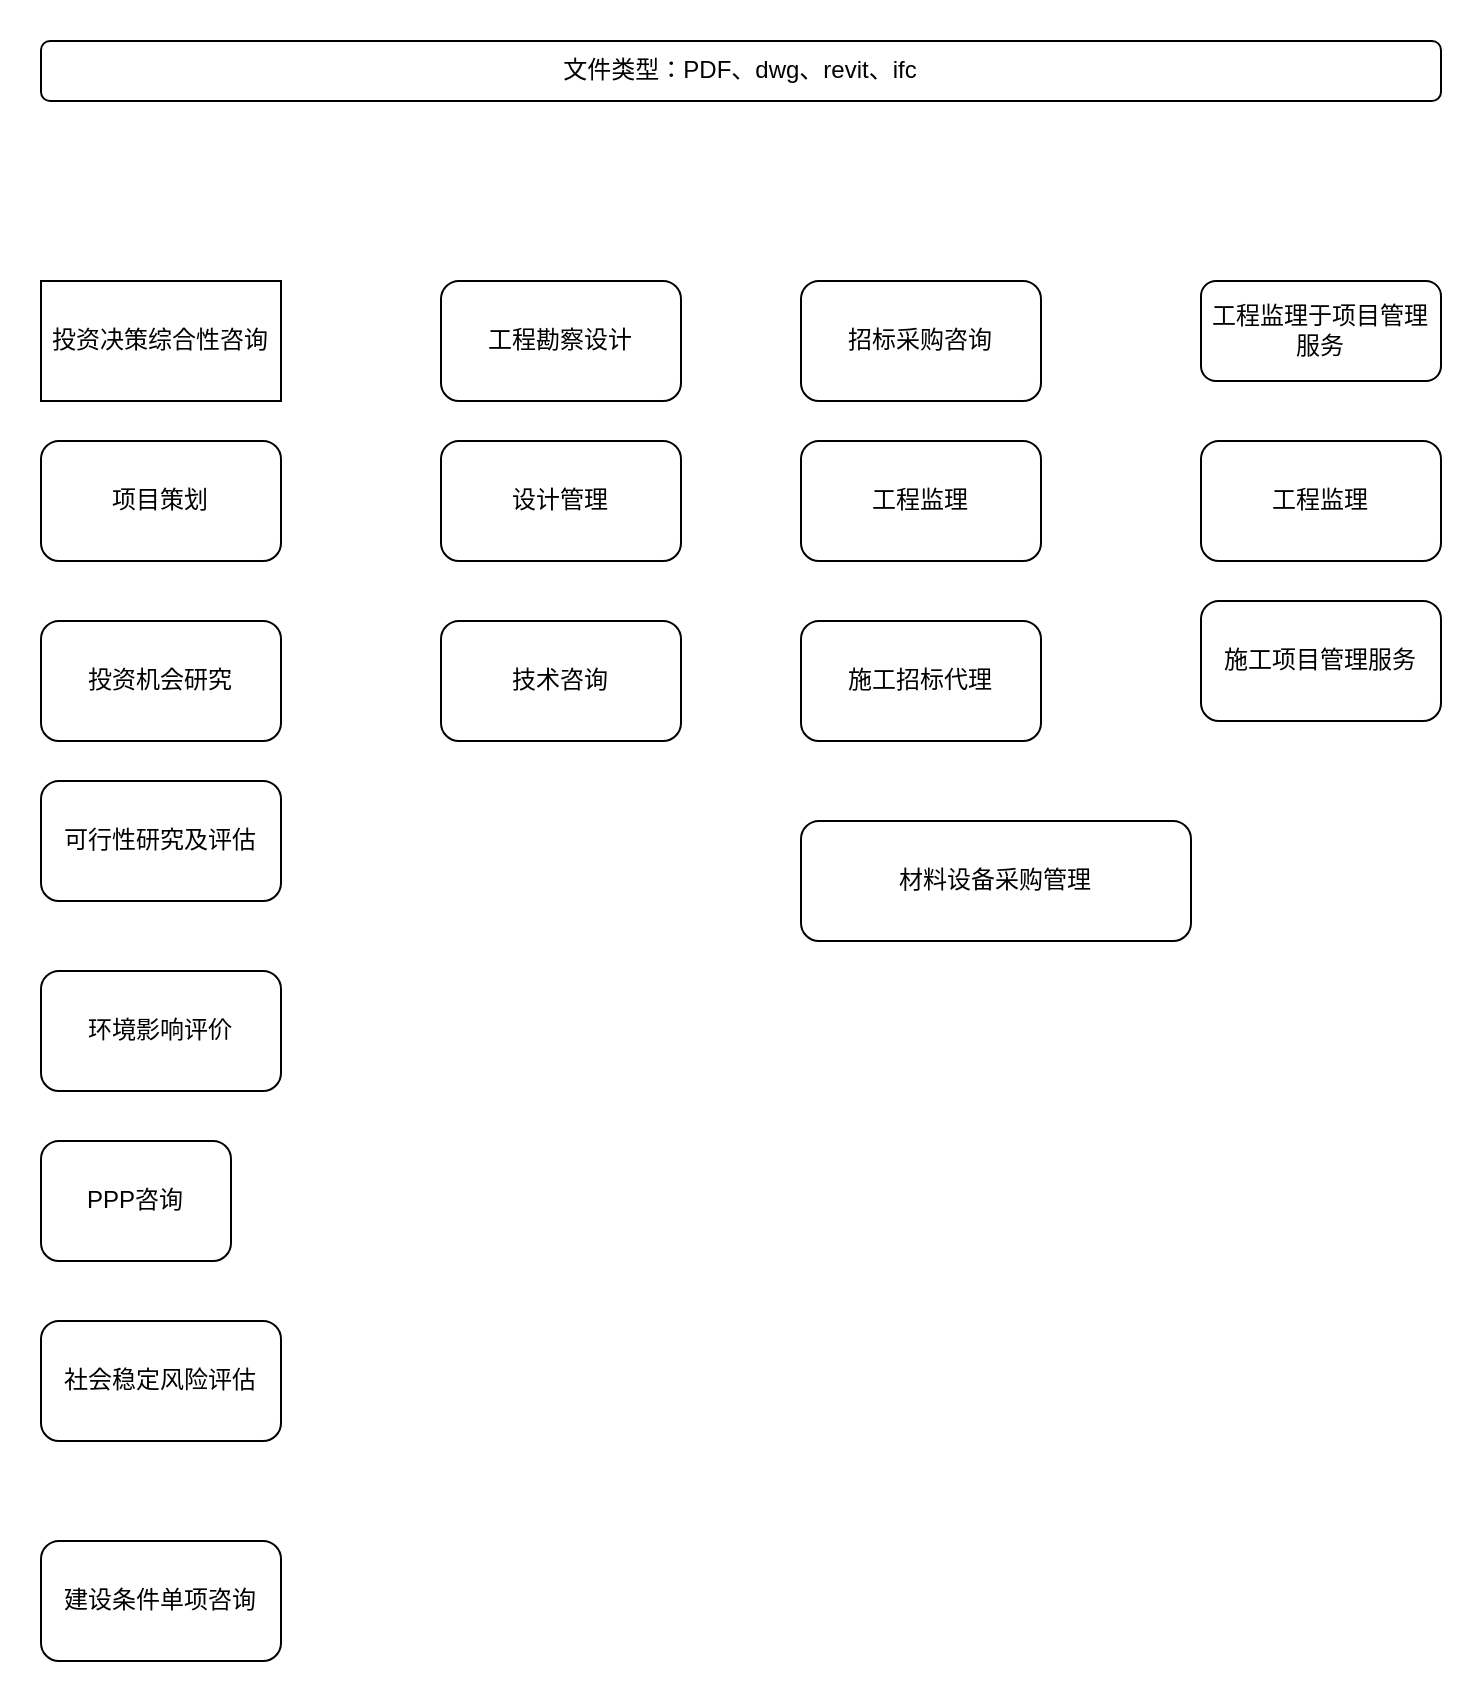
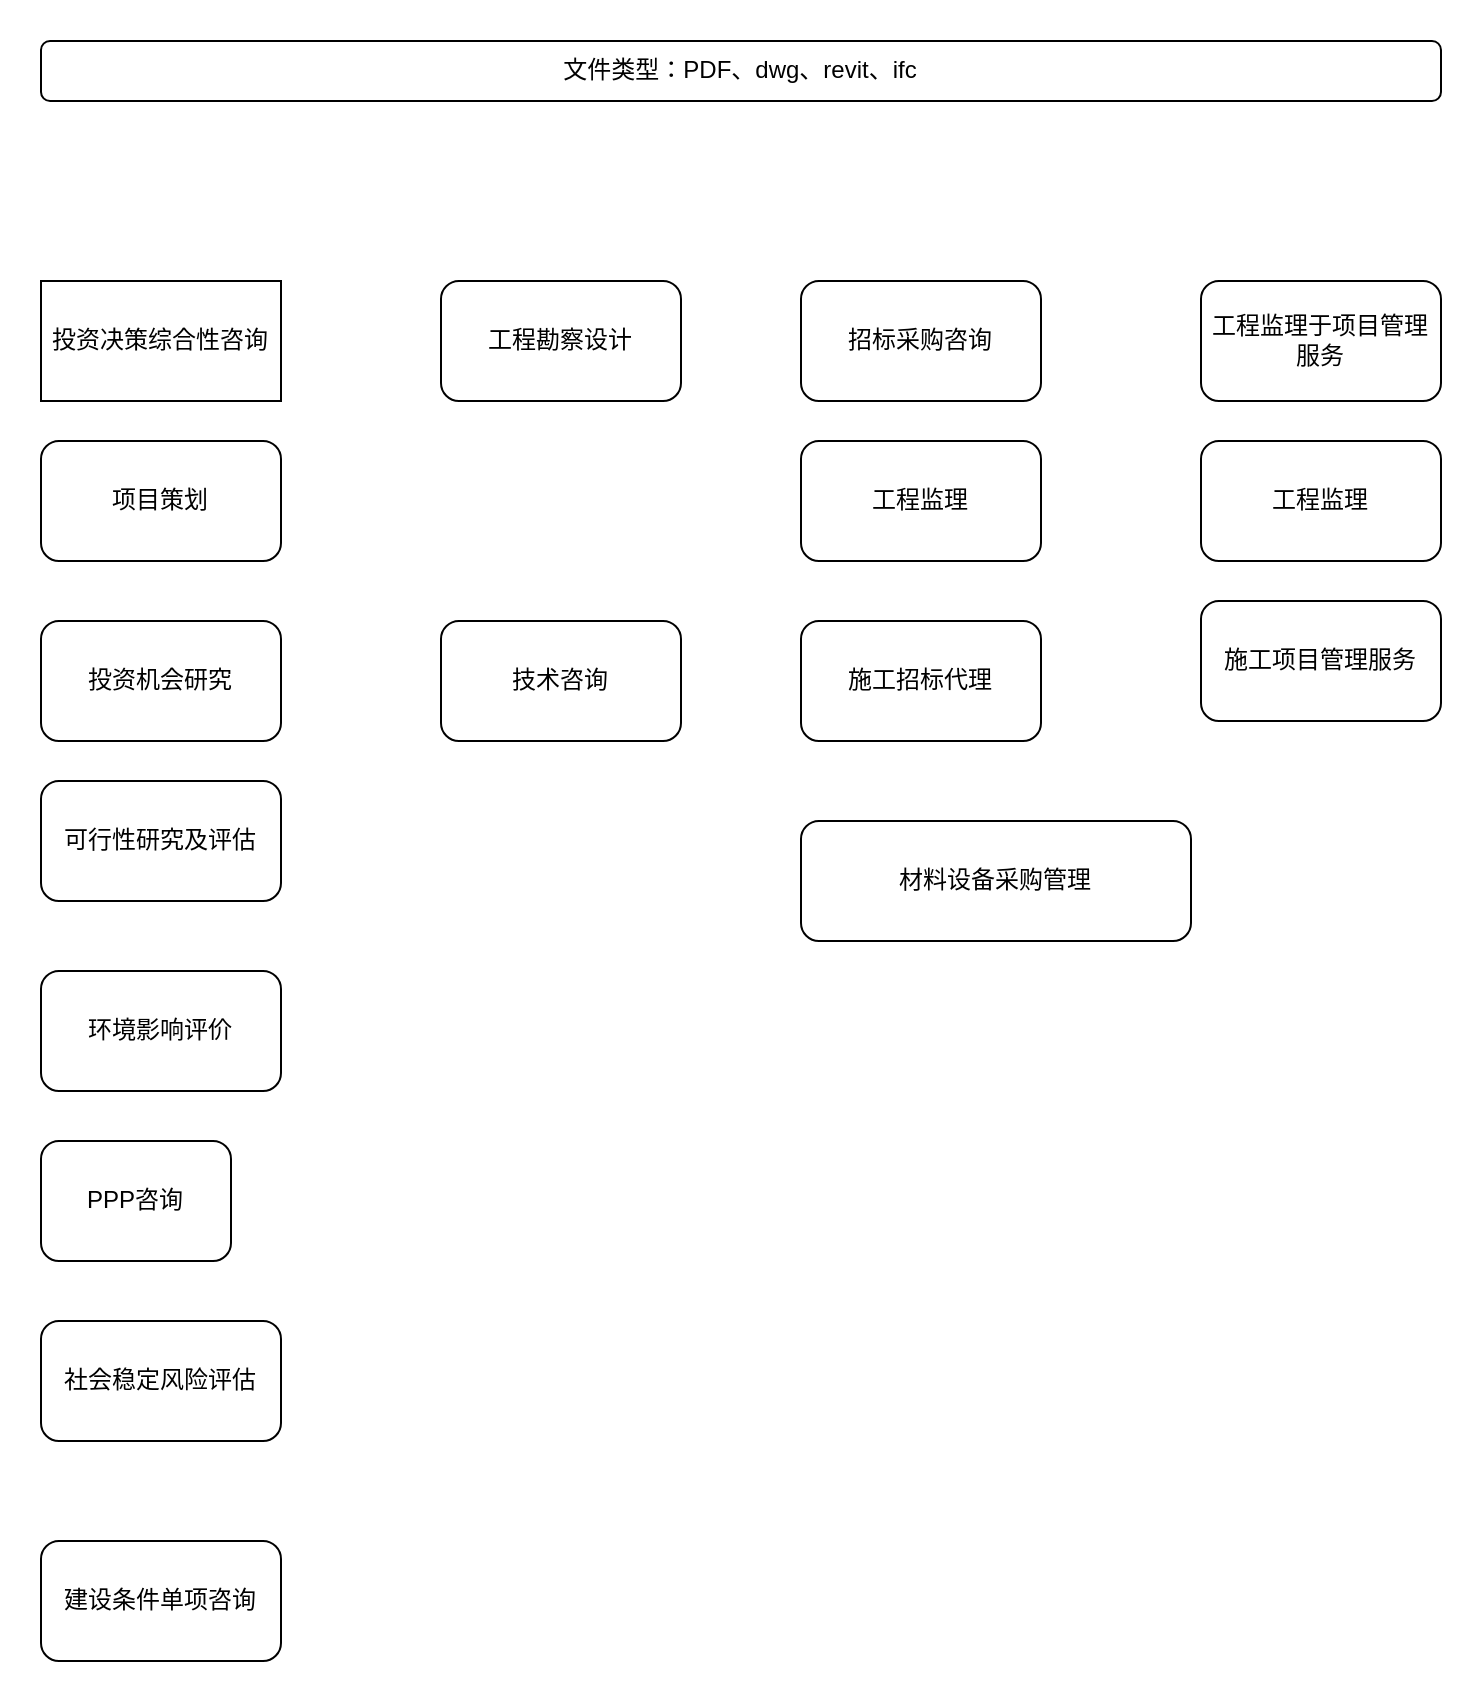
node "工程监理于项目管理服务": size 240x100 -> 240x120
node "设计管理": removed
